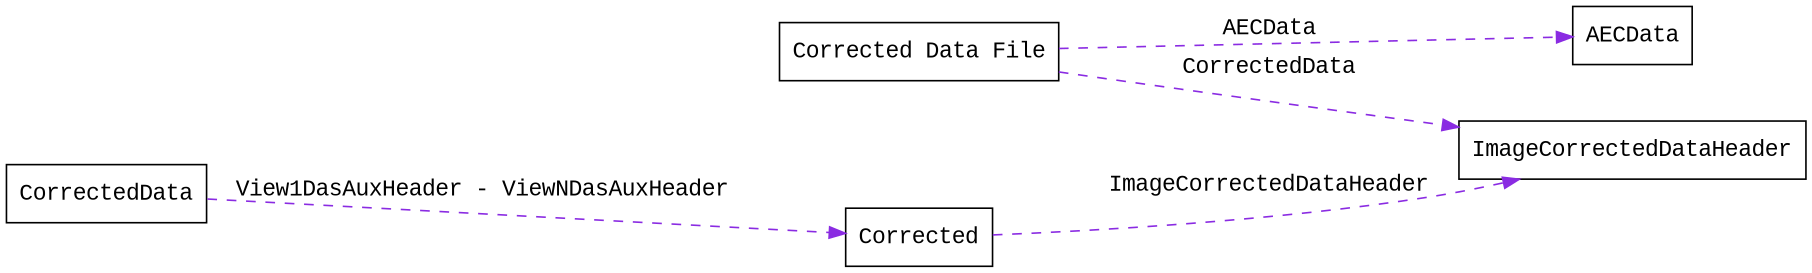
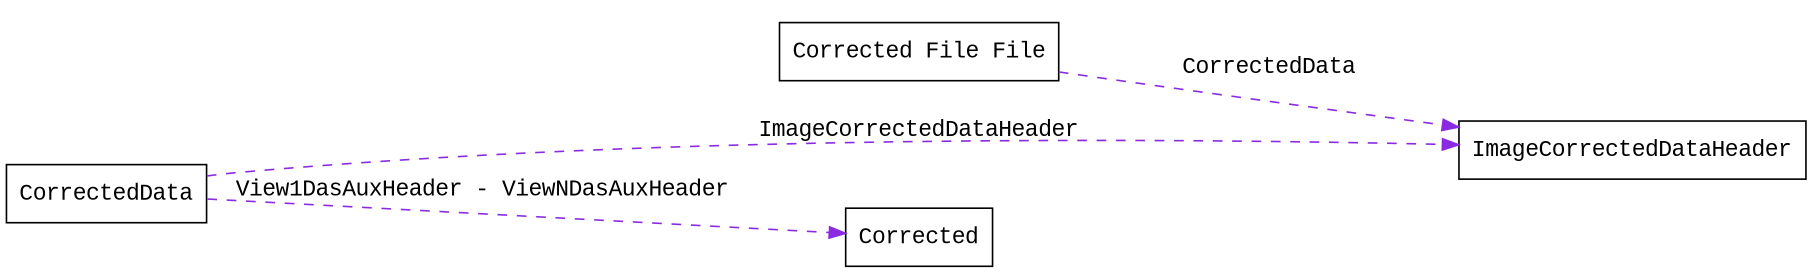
node "AECData": removed
node "Corrected Data File": label "Corrected Data File" -> "Corrected File File"
edge "Corrected" -> "ImageCorrectedDataHeader": now "CorrectedData" -> "ImageCorrectedDataHeader"
